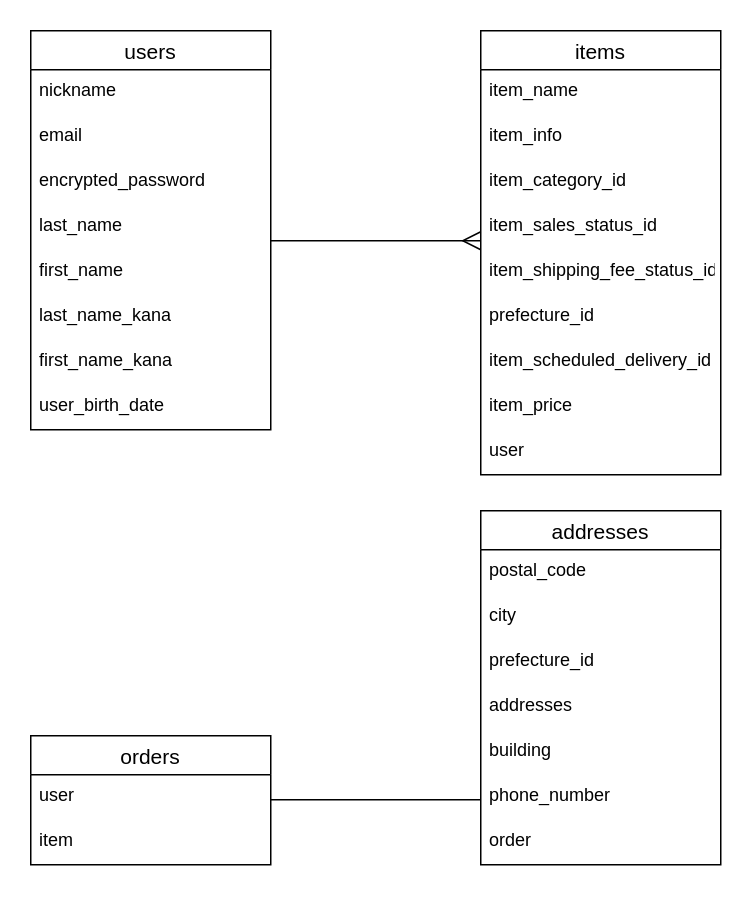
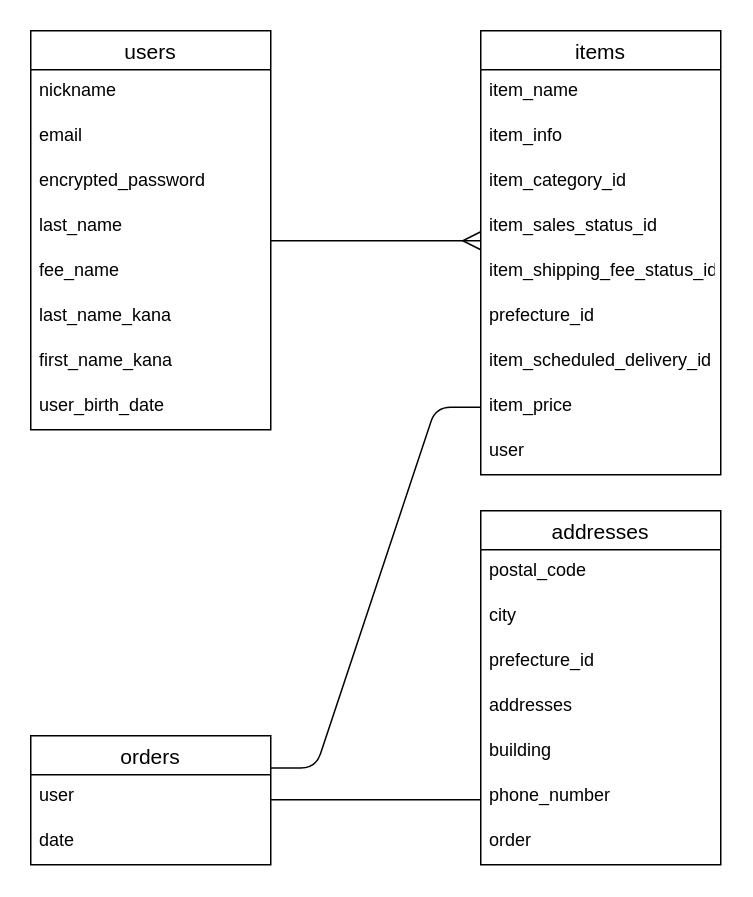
node "first_name": label "first_name" -> "fee_name"
edge "item_price" -- "orders": added
node "item": label "item" -> "date"
